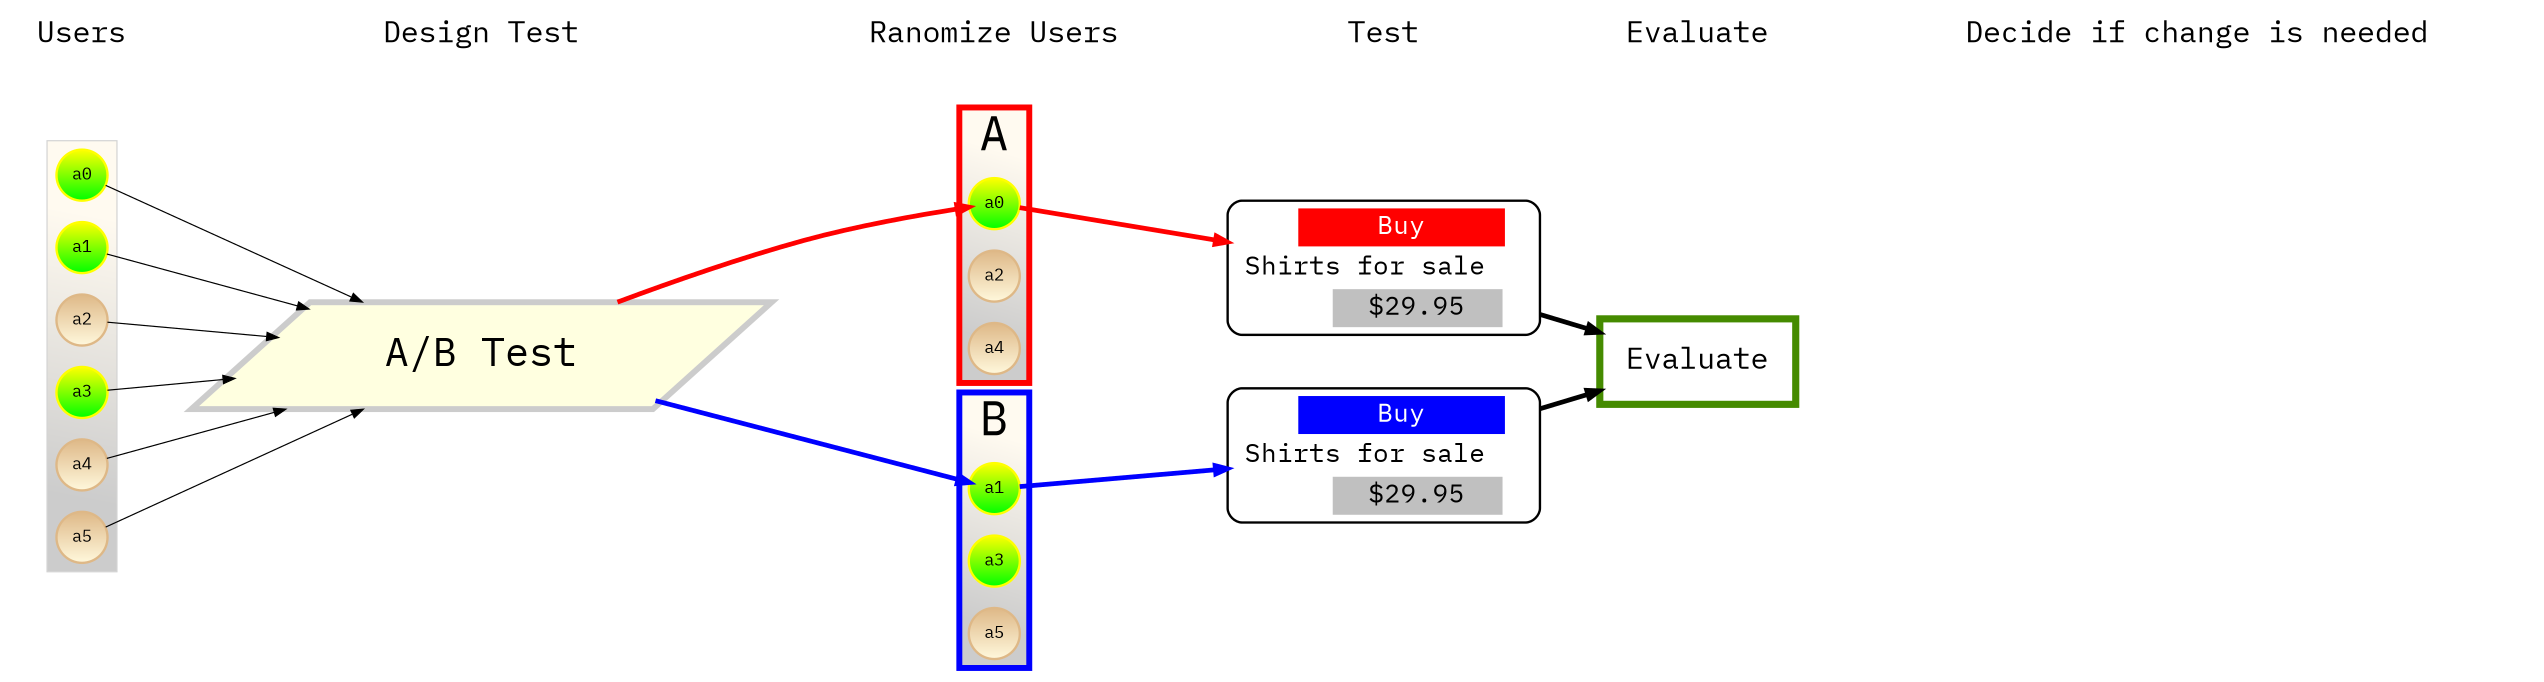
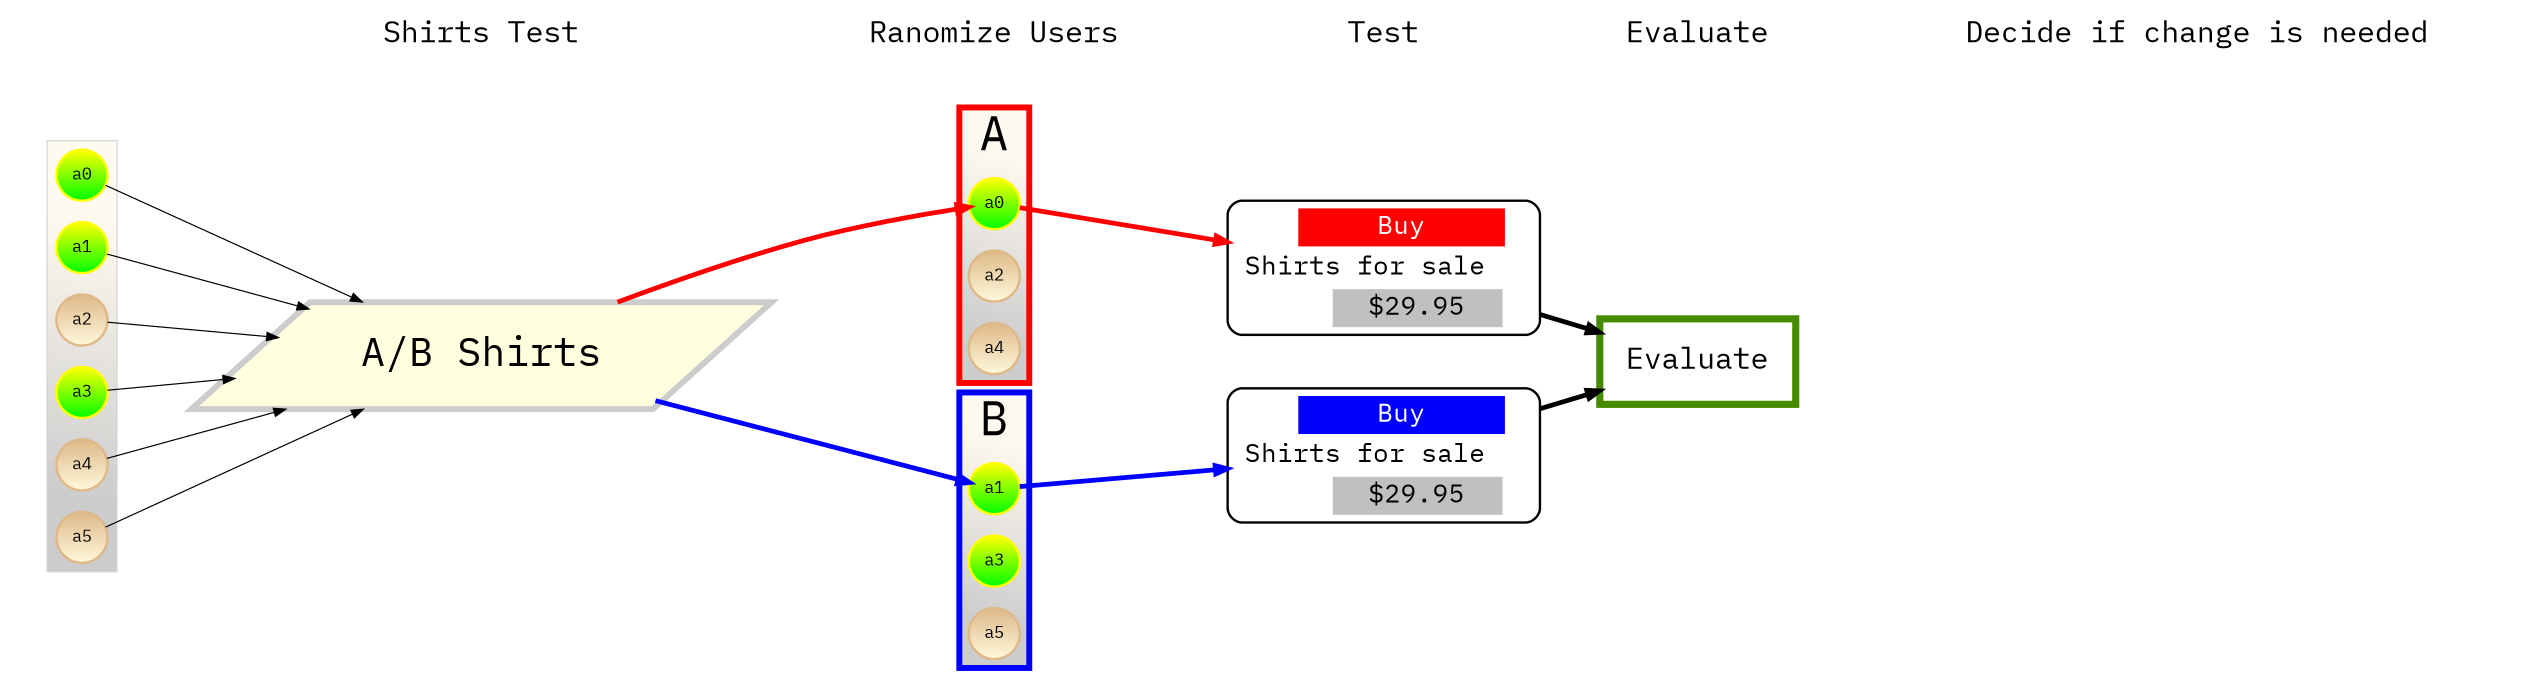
node "Users": removed
node "Design Test": label "Design Test" -> "Shirts Test"
node "A/B Test": label "A/B Test" -> "A/B Shirts"
